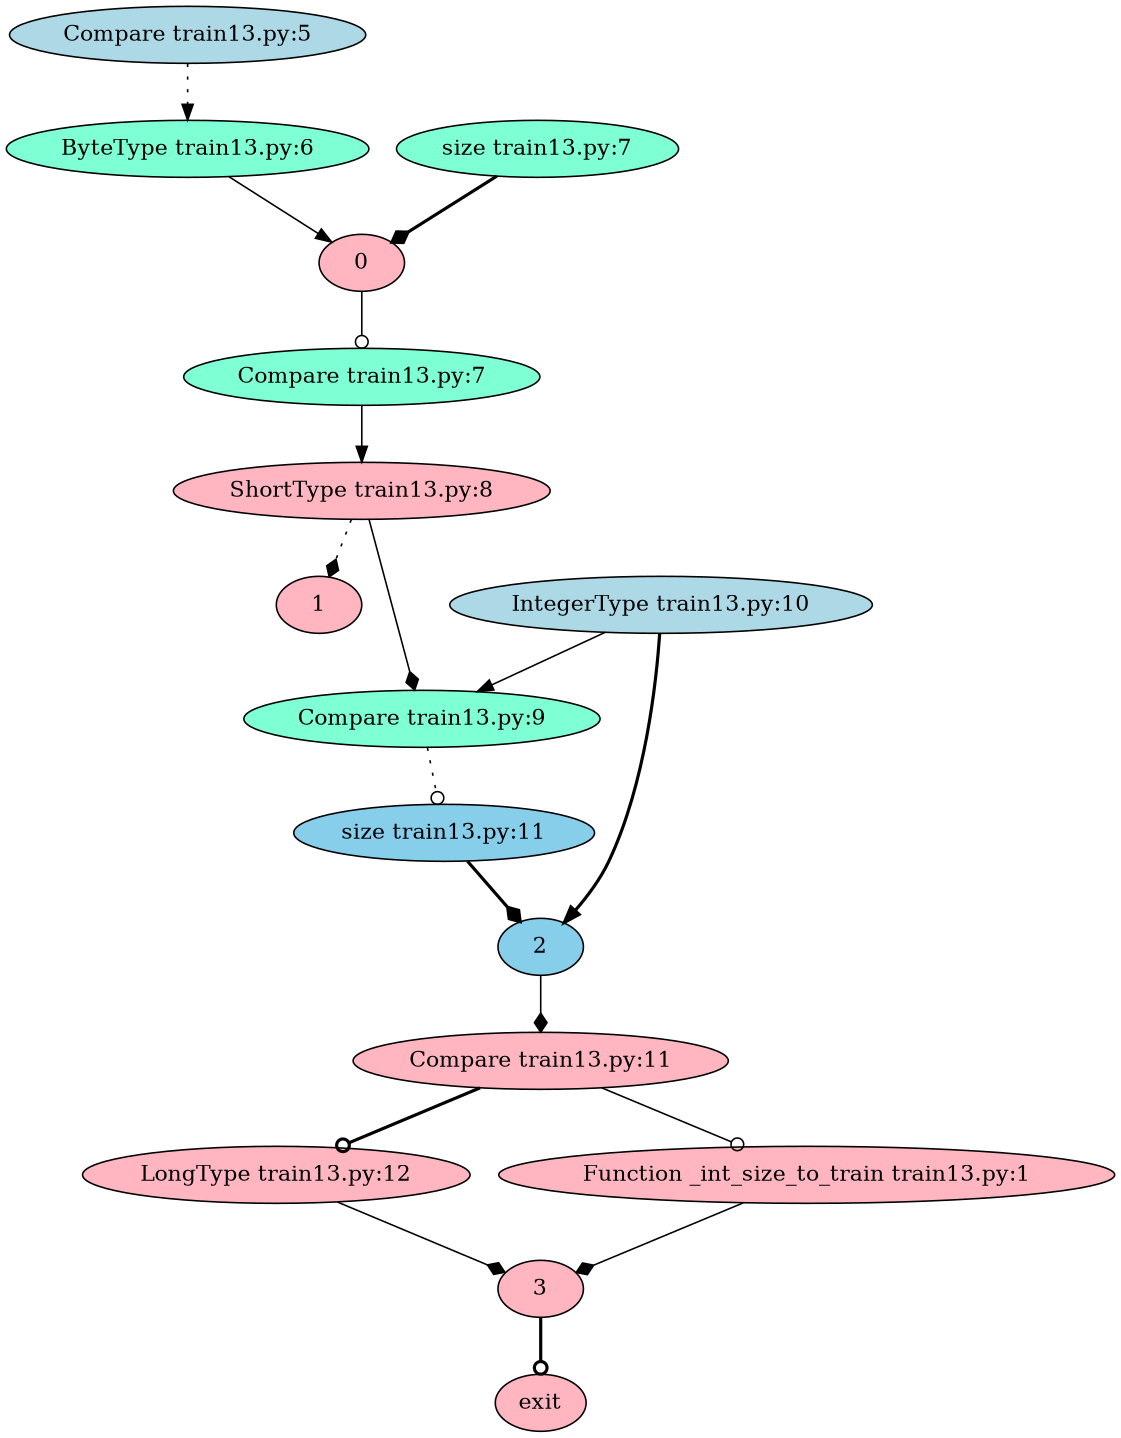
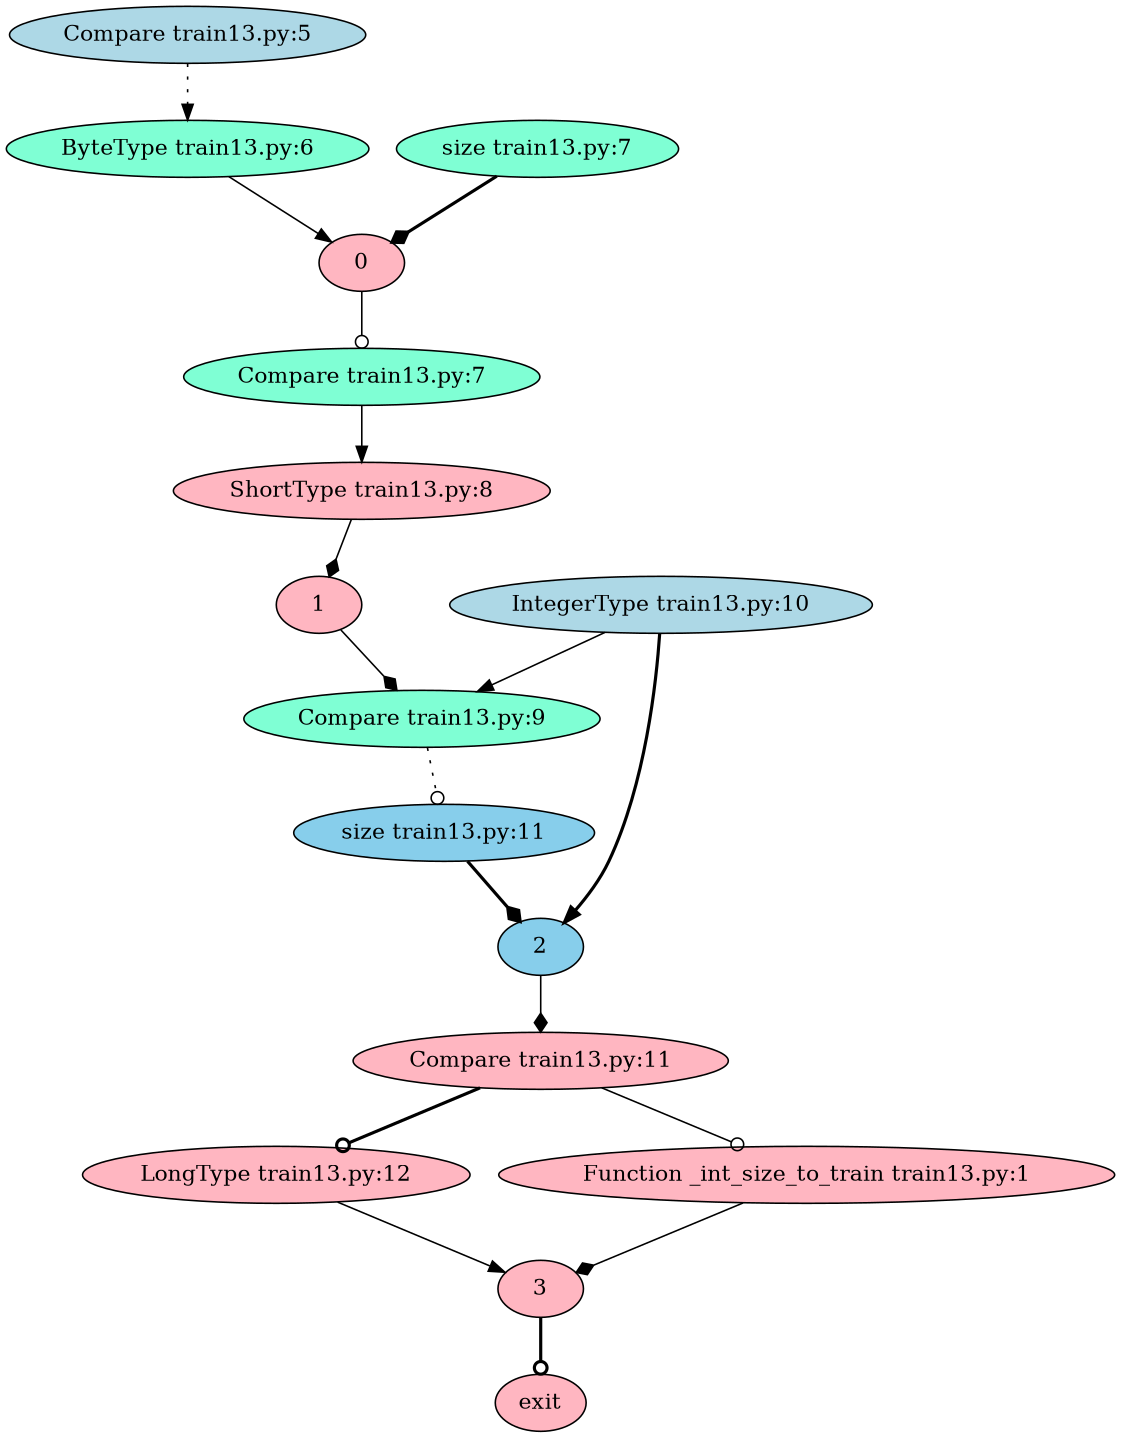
edge "ShortType train13.py:8" -> "1": style dotted -> solid
edge "ShortType train13.py:8" -> "Compare train13.py:9": now "1" -> "Compare train13.py:9"
edge "LongType train13.py:12" -> "3": arrowhead diamond -> normal
